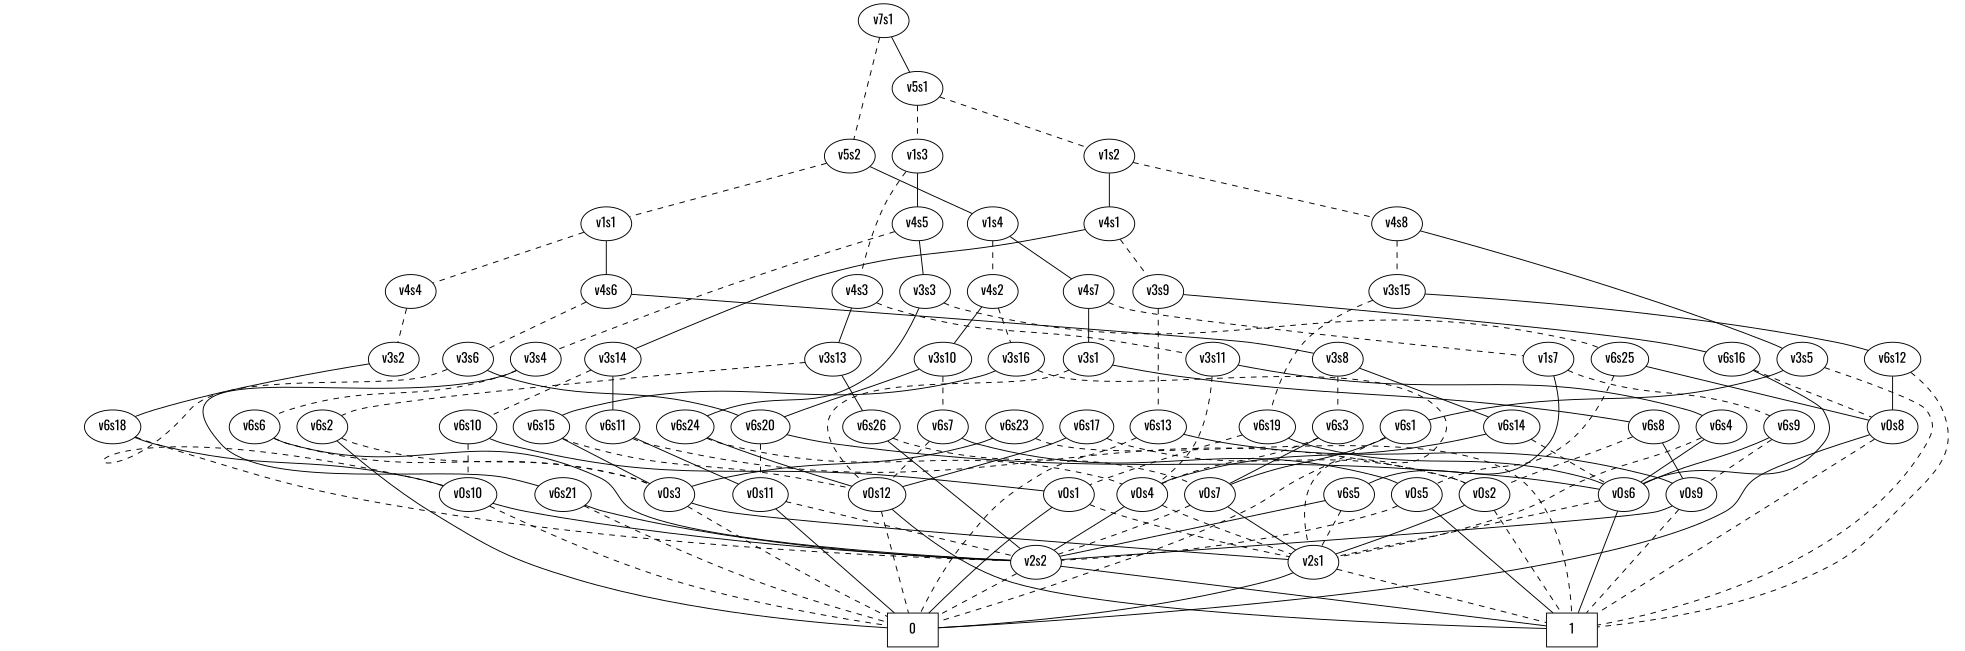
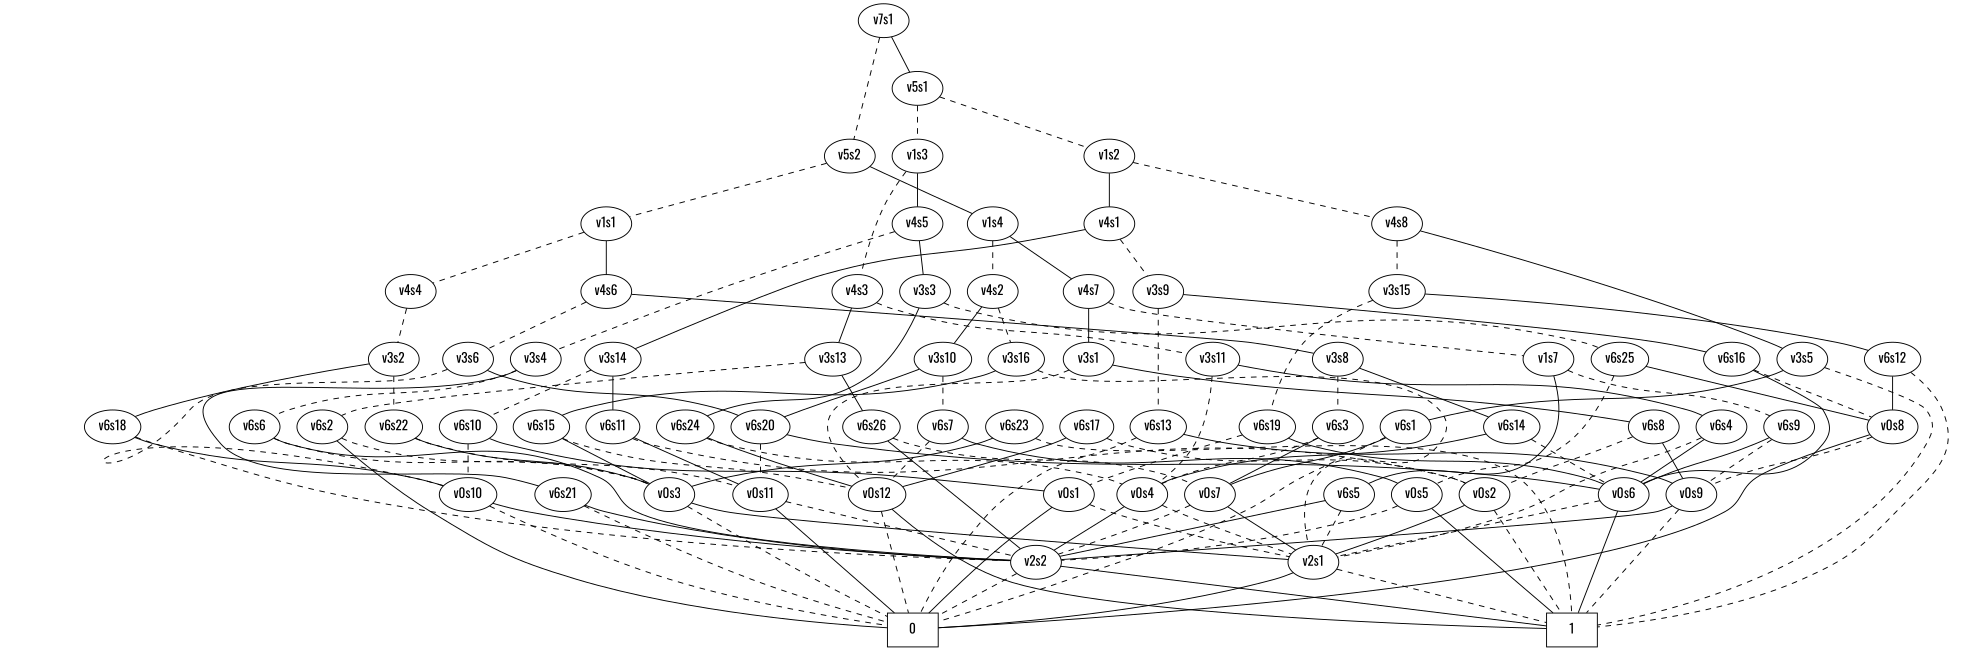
node "v6s22": added
edge "v0s8" -- "1": now "v0s8" -- "v0s9"
